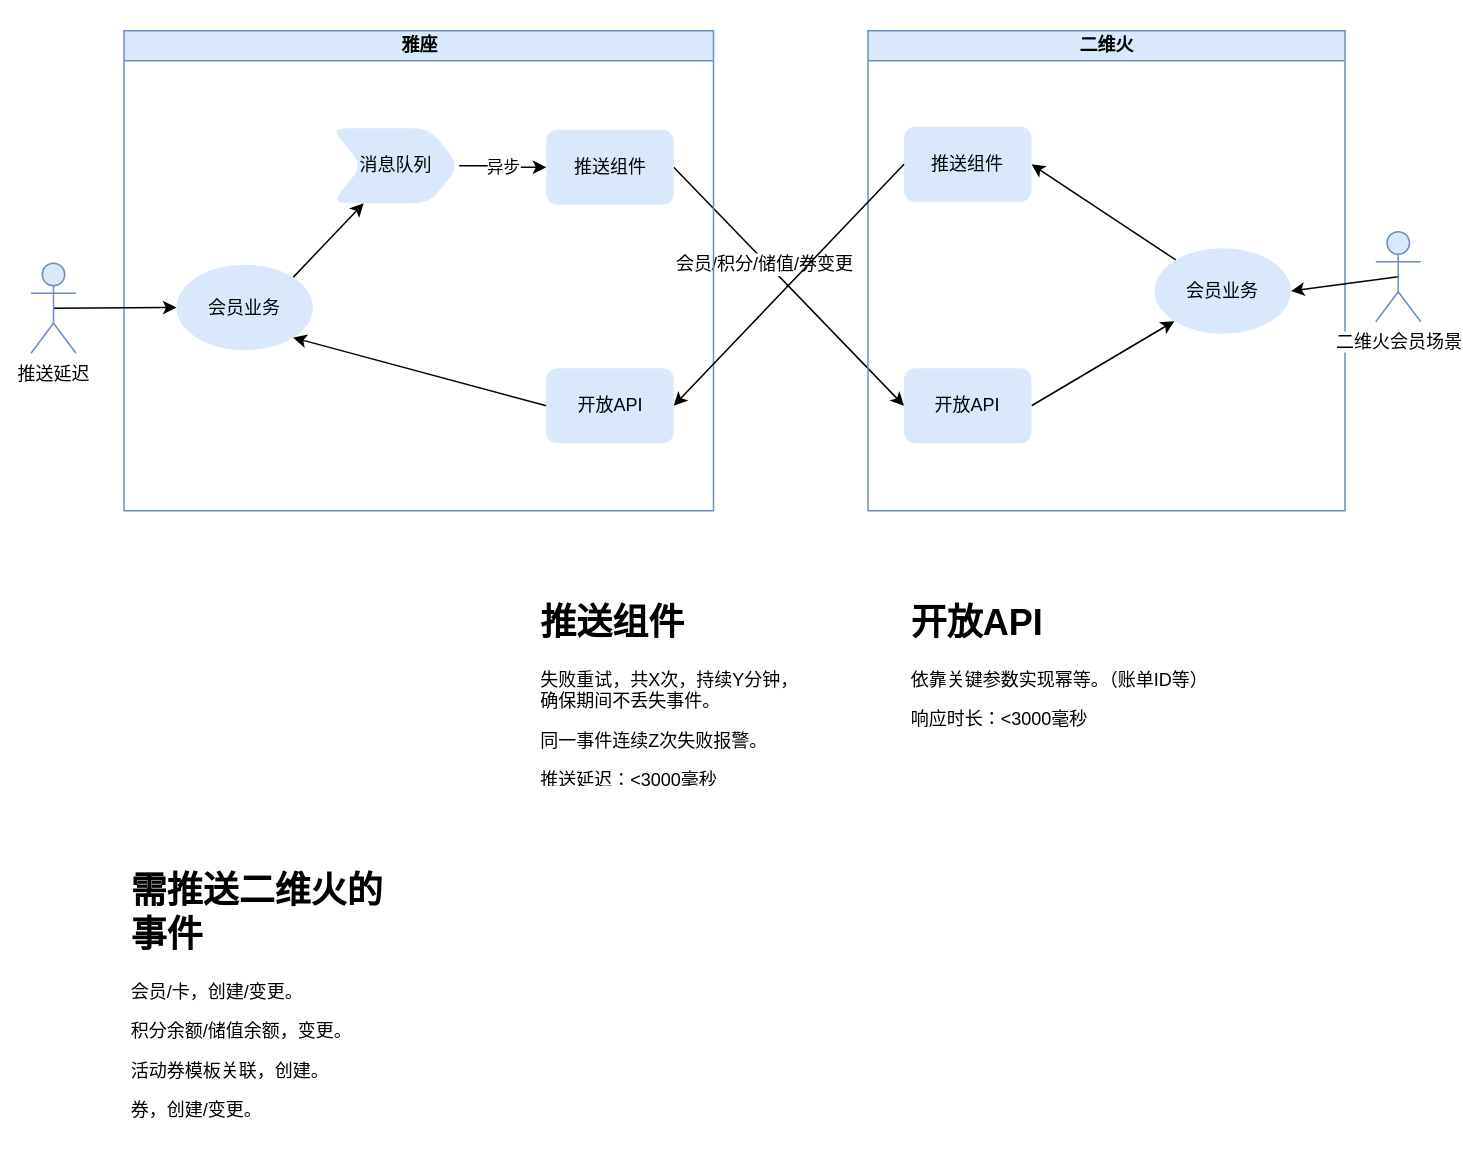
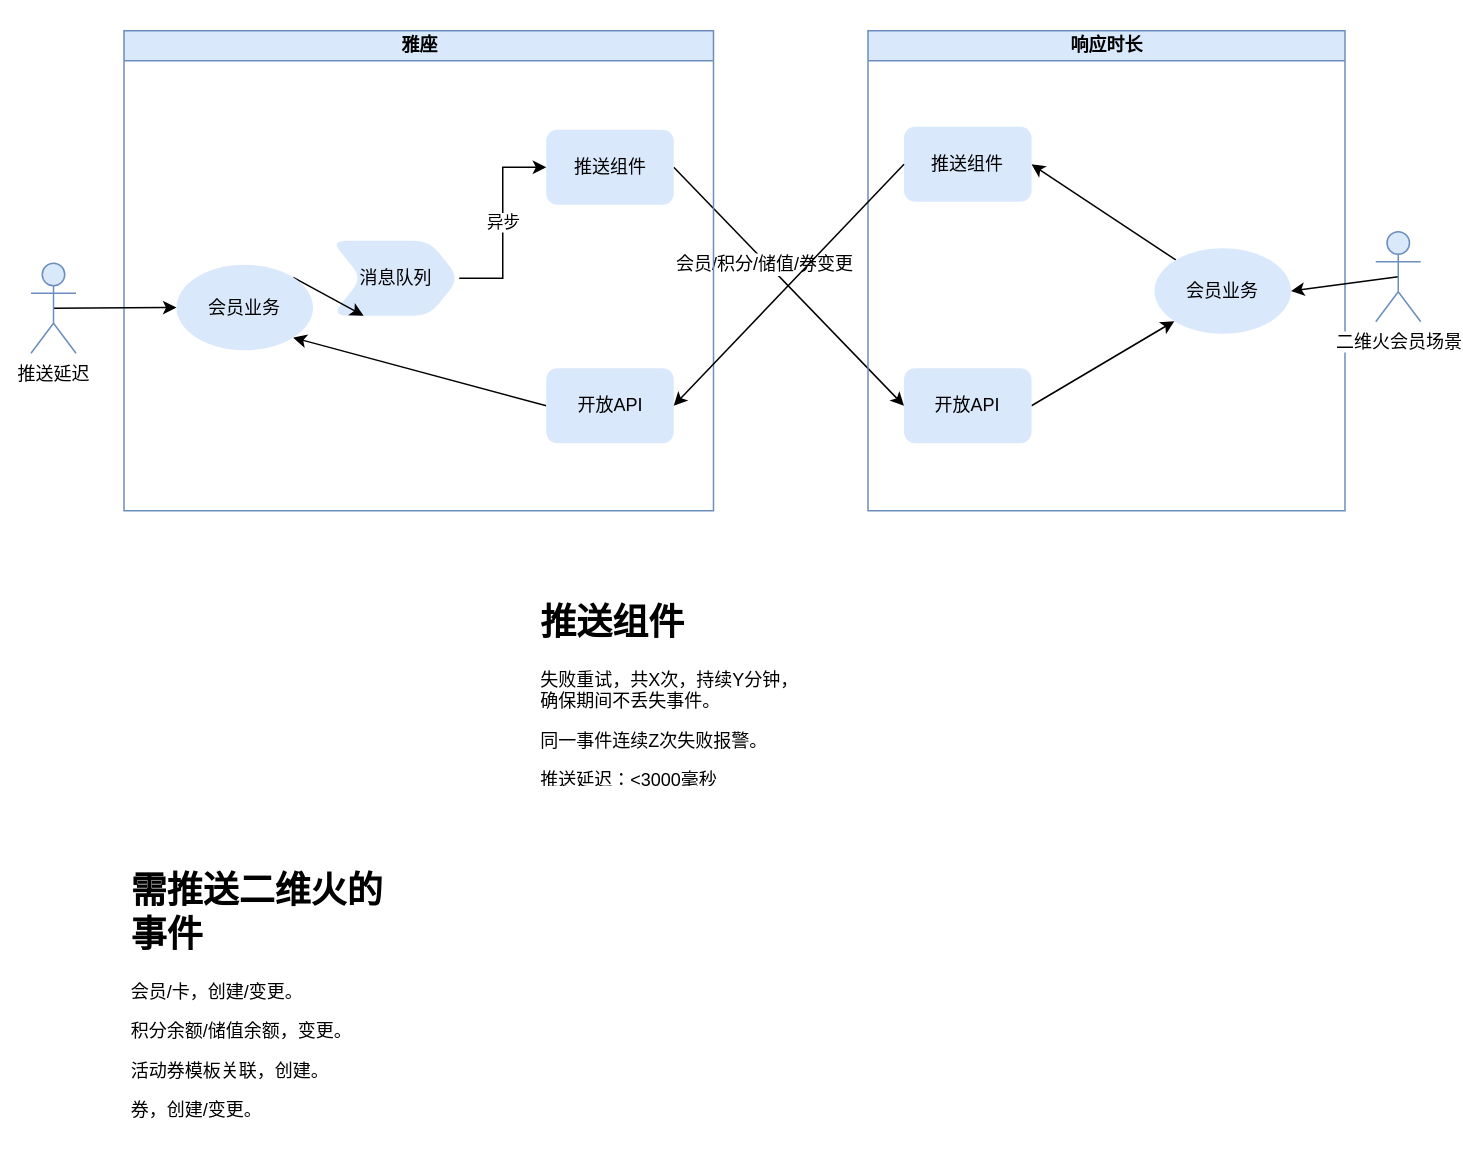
node "二维火": label "二维火" -> "响应时长"
node "消息队列": moved (395, 166) -> (395, 278)
node "开放API依靠关键参数实现幂等。（账单ID等） 响应时长：<3000毫秒": removed
